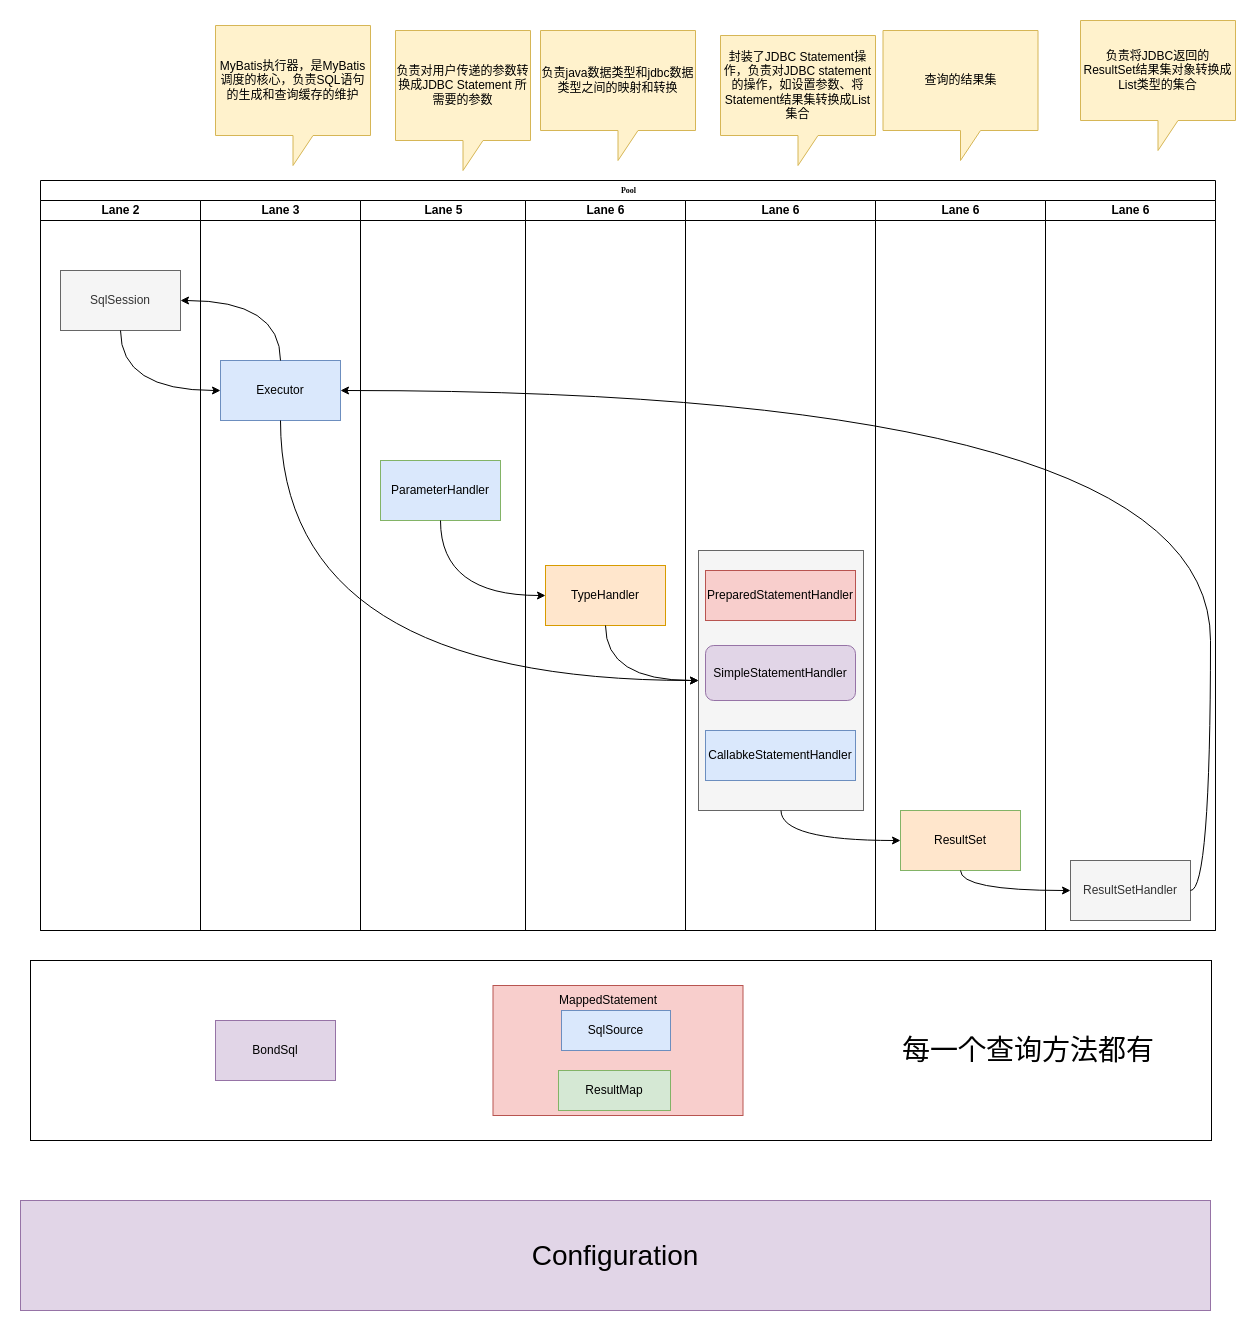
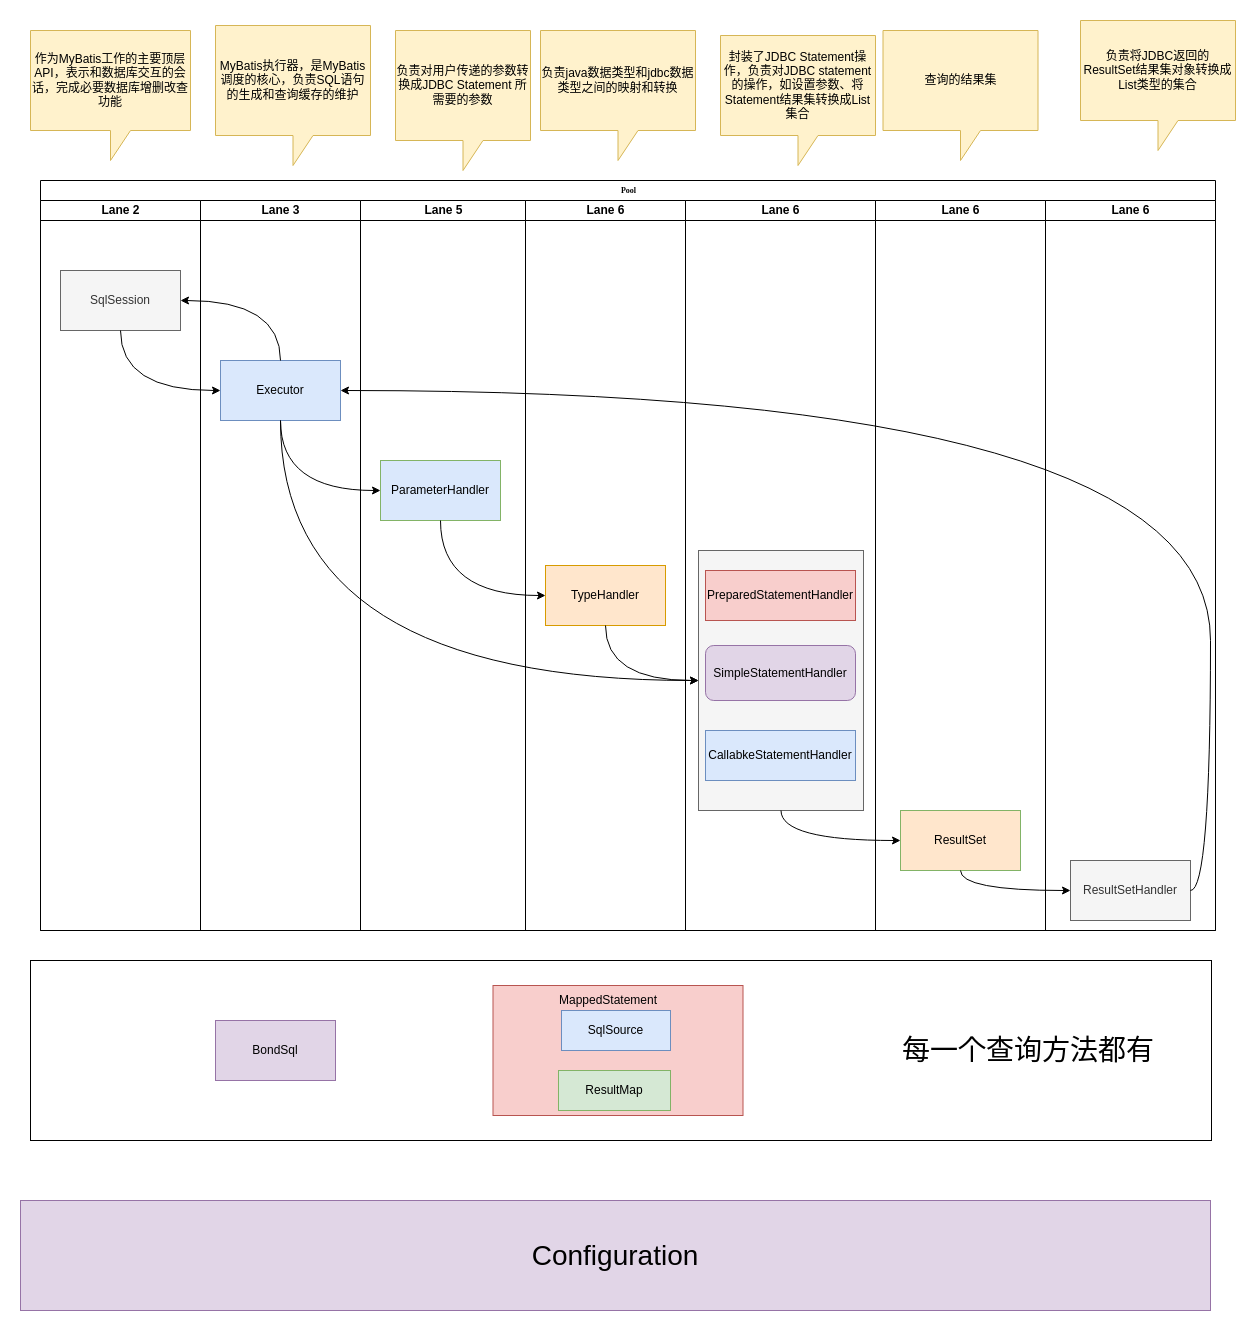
node "作为MyBatis工作的主要顶层API，表示和数据库交互的会话，完成必要数据库增删改查功能": added
edge "Executor" -> "ParameterHandler": added
